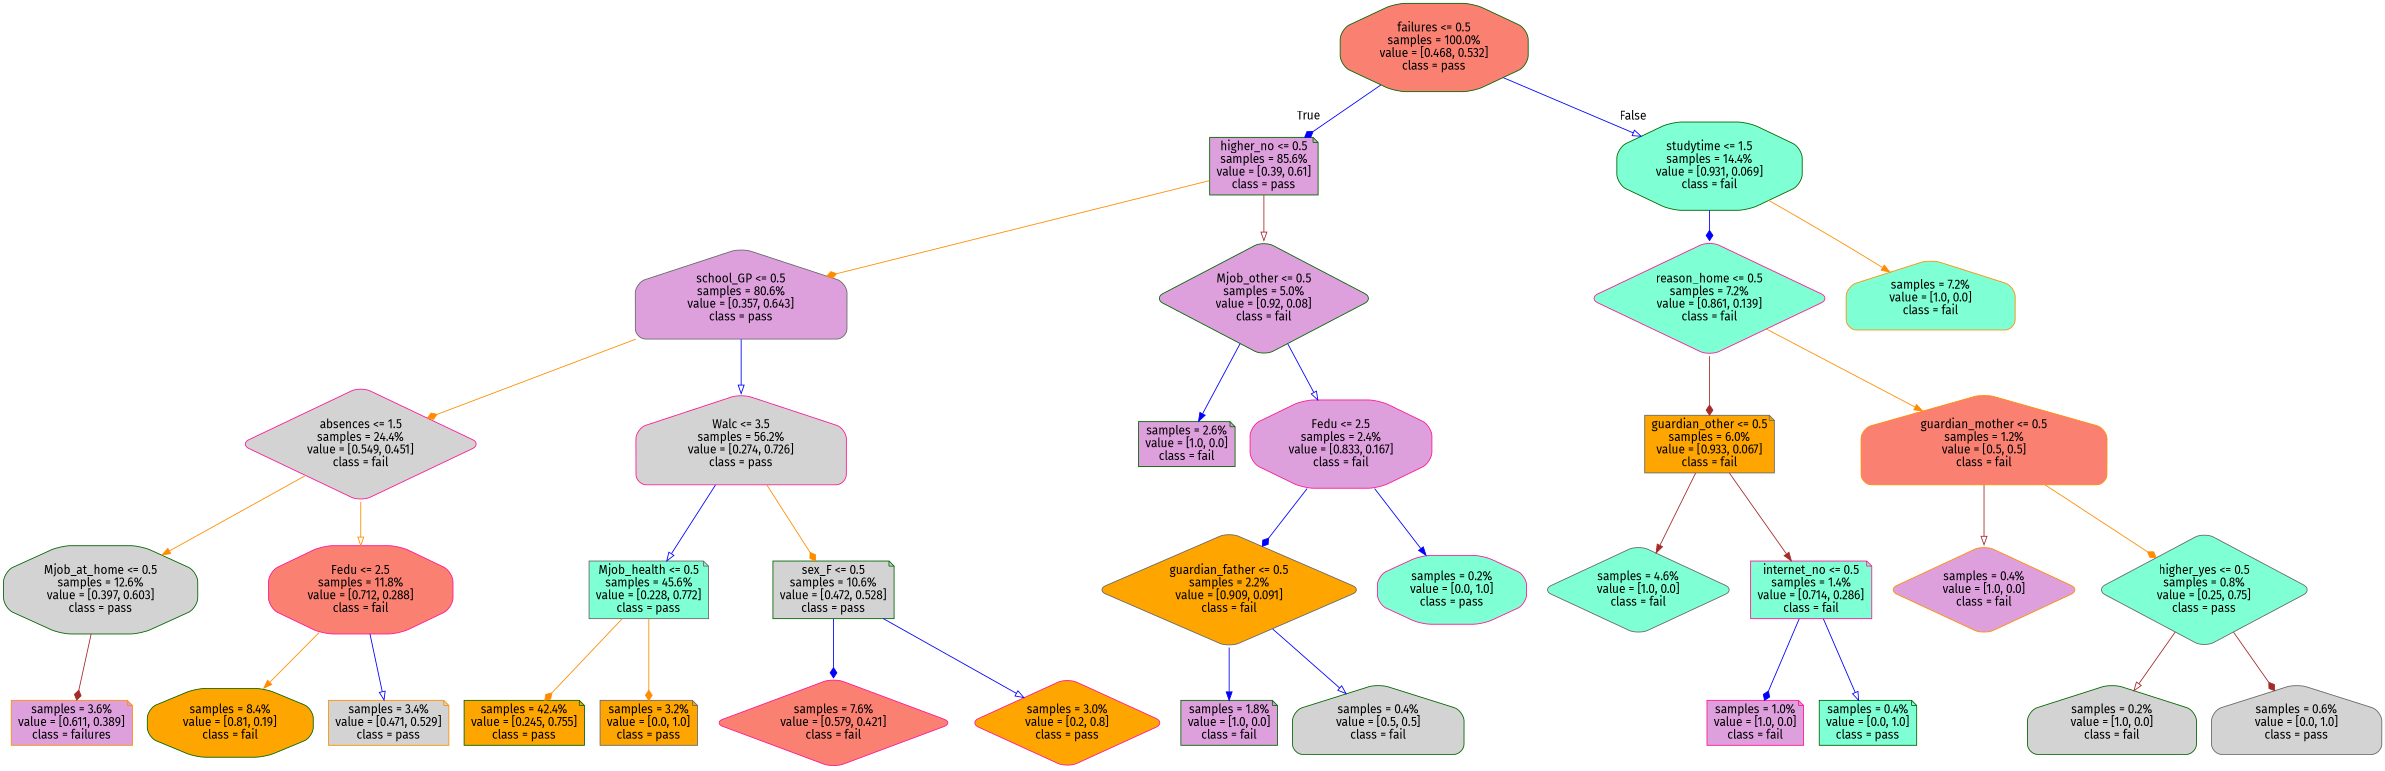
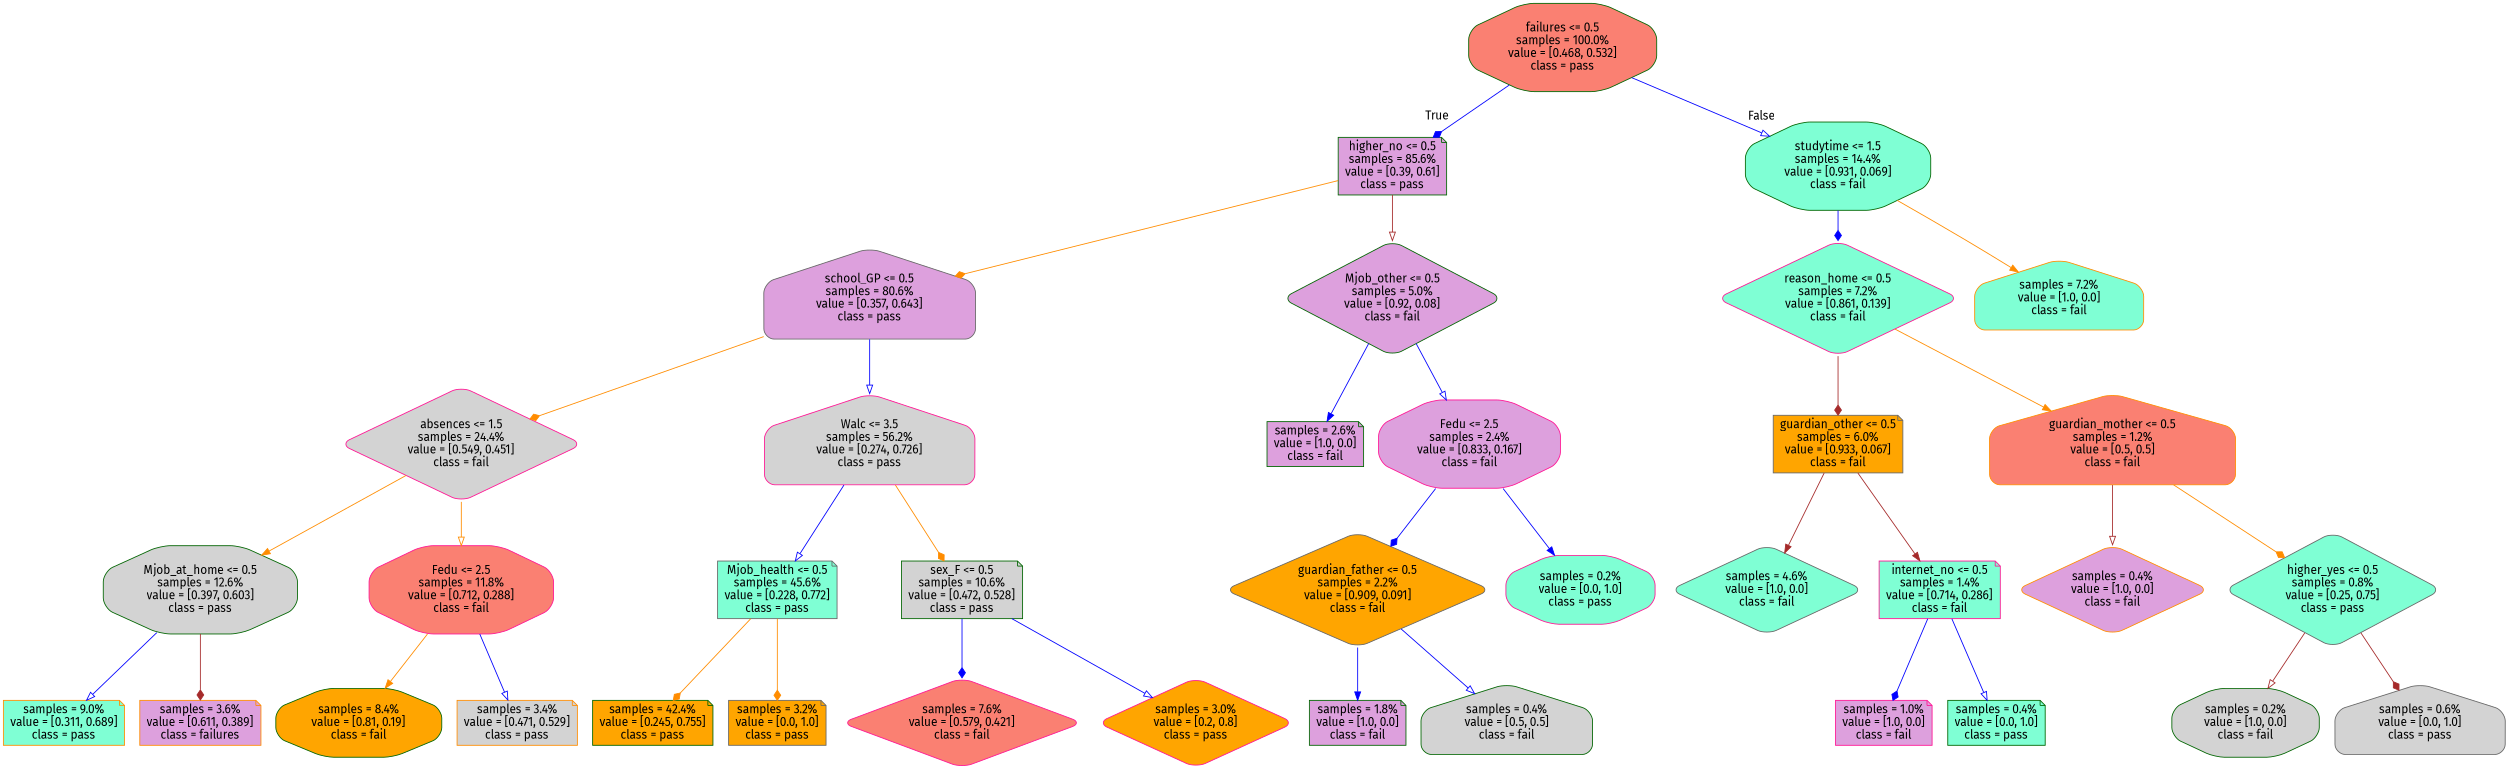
node "samples = 9.0% value = [0.311, 0.689] class = pass": added
node "samples = 0.2% value = [1.0, 0.0] class = fail": shape house -> octagon
